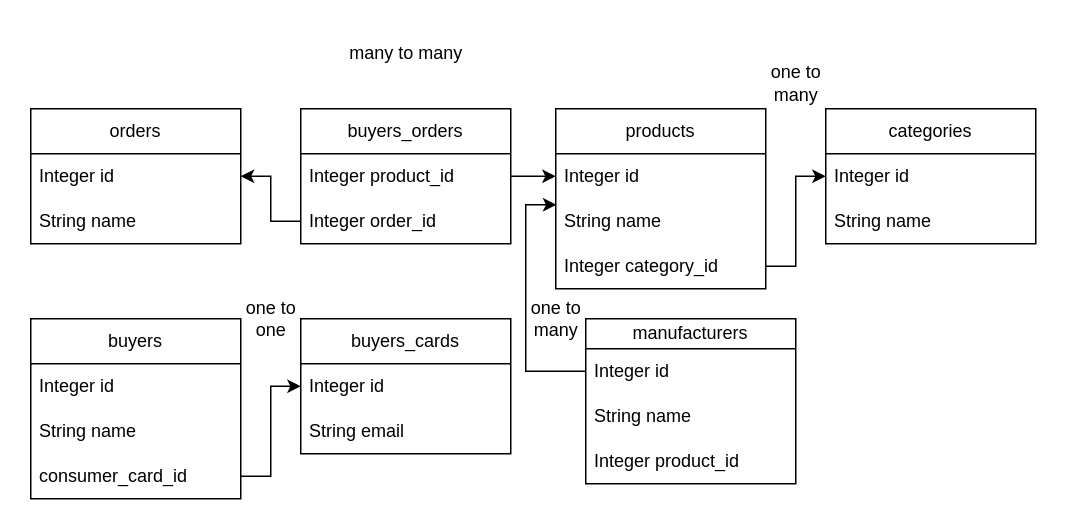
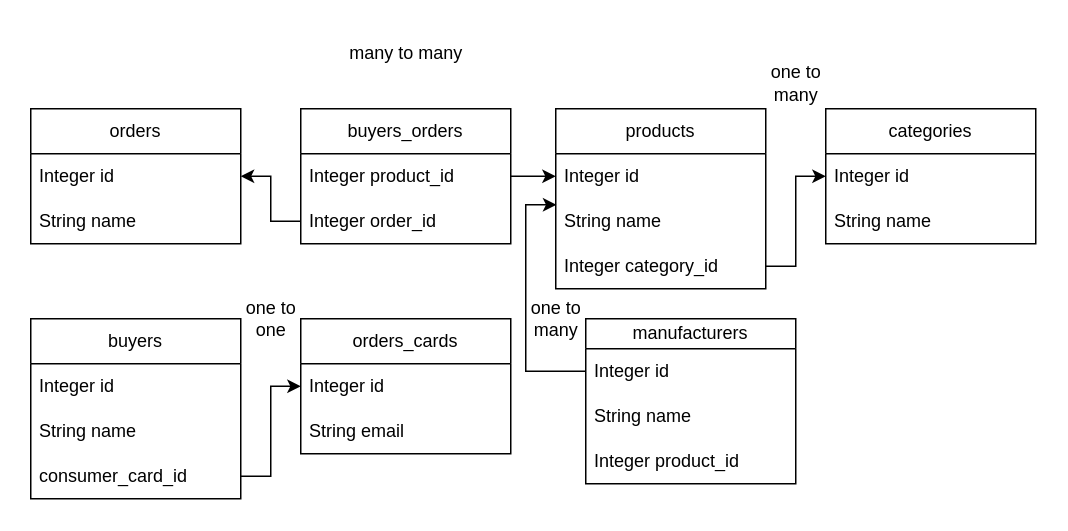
node "buyers_cards": label "buyers_cards" -> "orders_cards"
